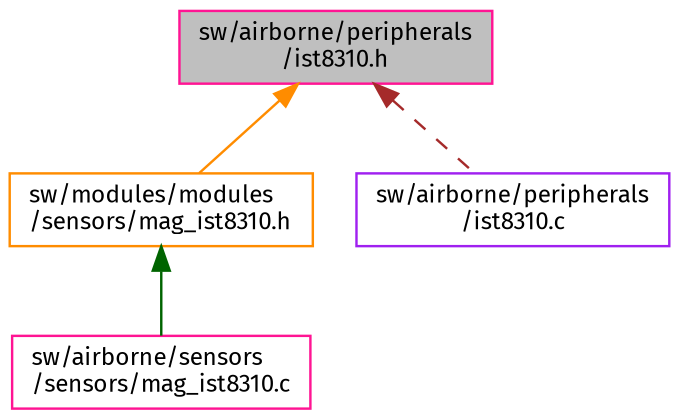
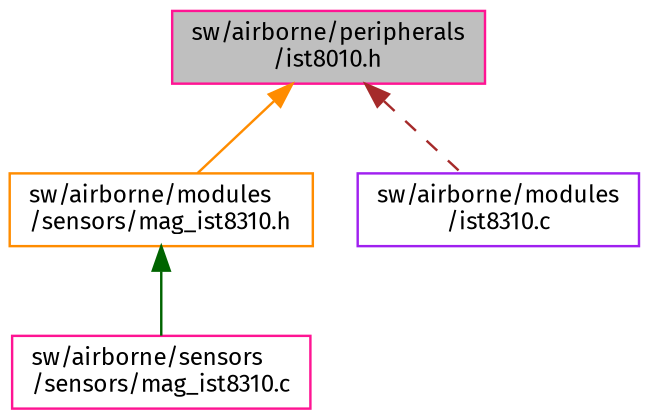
node "sw/airborne/peripherals /ist8310.h": label "sw/airborne/peripherals /ist8310.h" -> "sw/airborne/peripherals /ist8010.h"
node "sw/modules/modules /sensors/mag_ist8310.h": label "sw/modules/modules /sensors/mag_ist8310.h" -> "sw/airborne/modules /sensors/mag_ist8310.h"
node "sw/airborne/peripherals /ist8310.c": label "sw/airborne/peripherals /ist8310.c" -> "sw/airborne/modules /ist8310.c"
